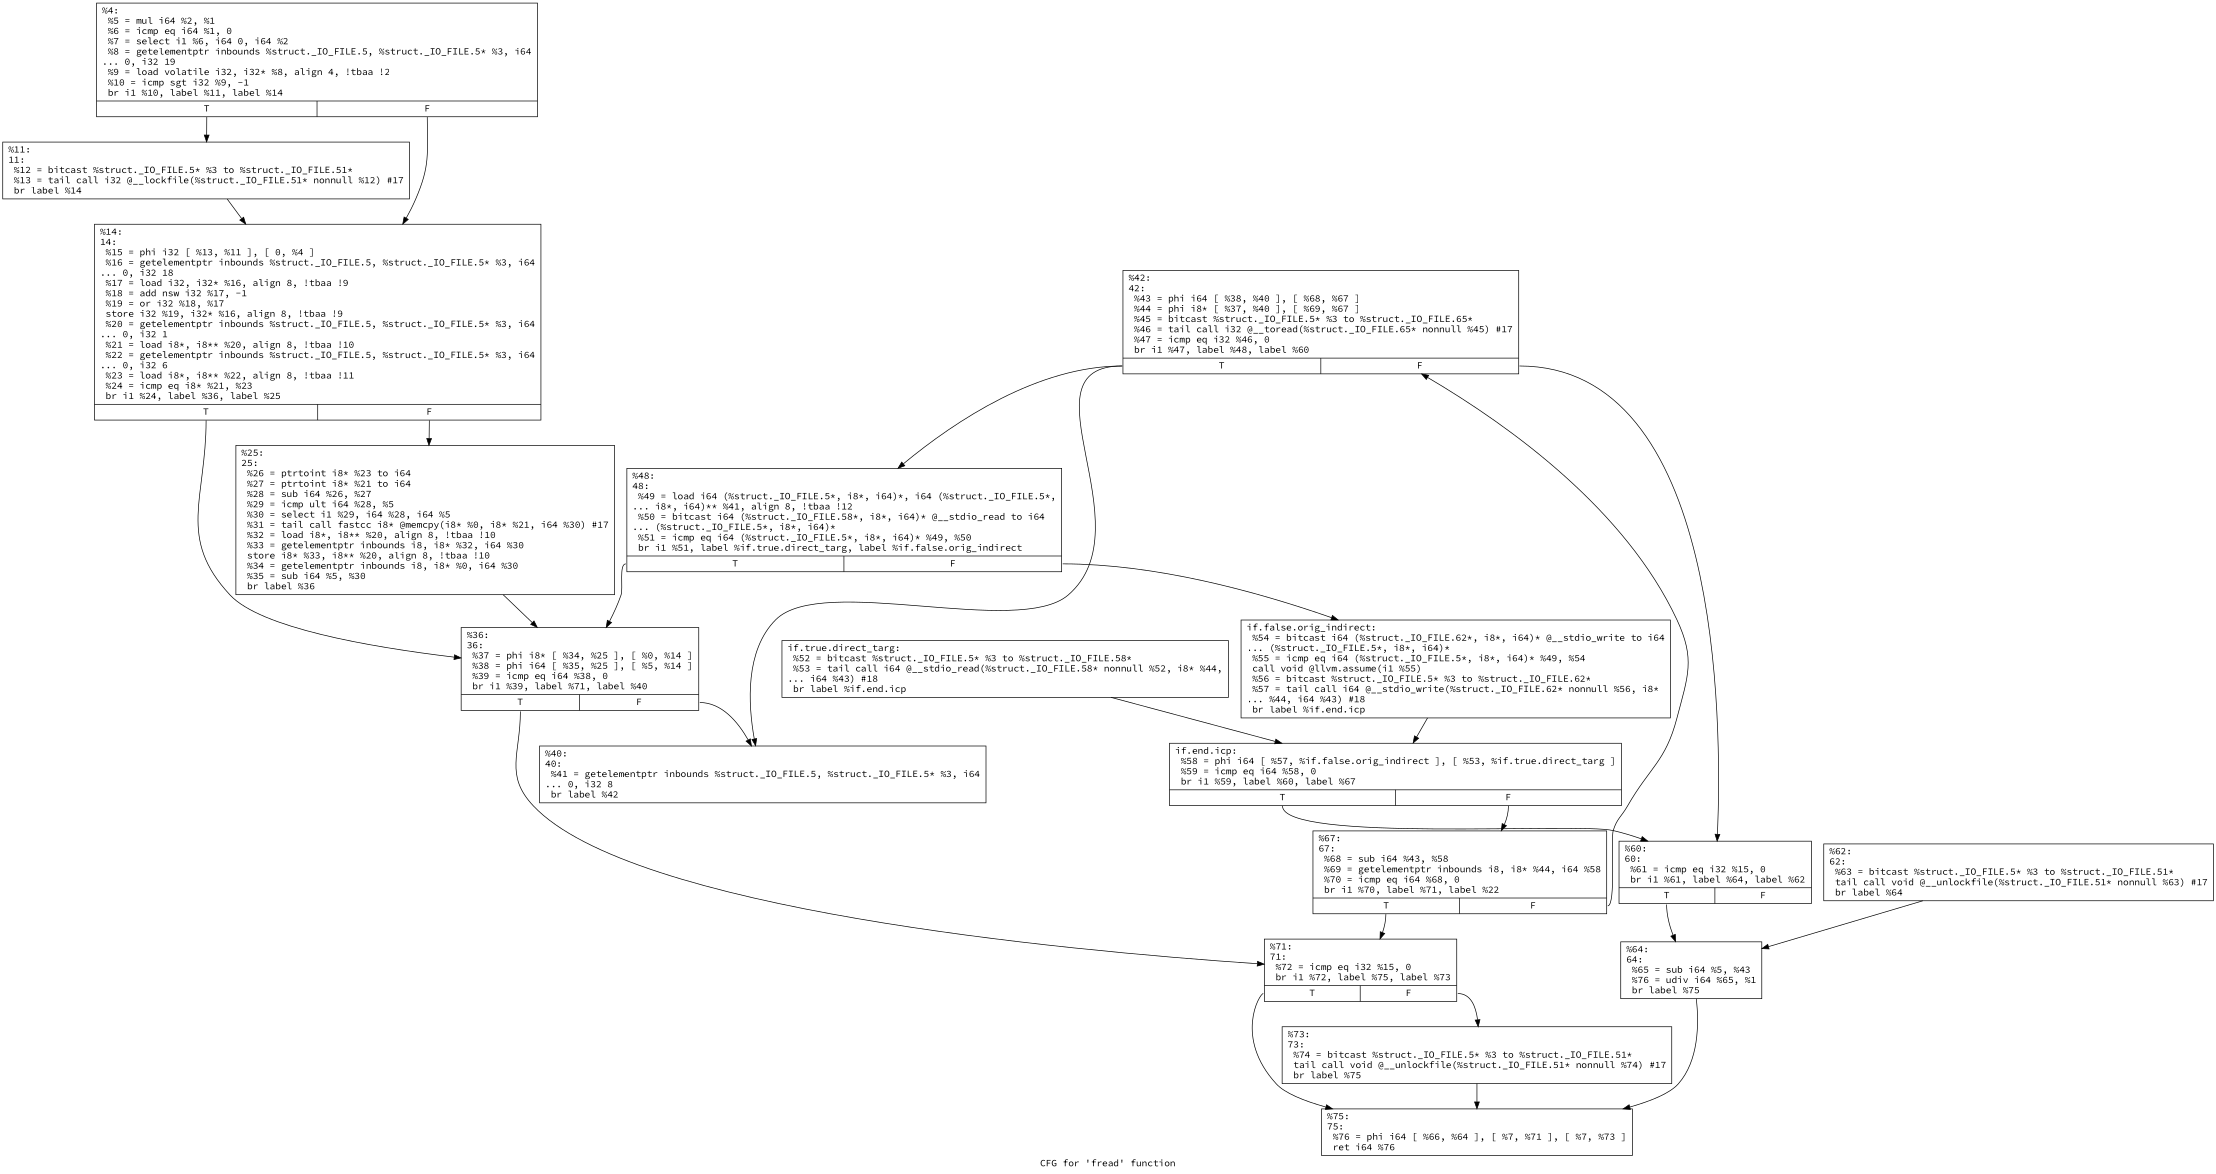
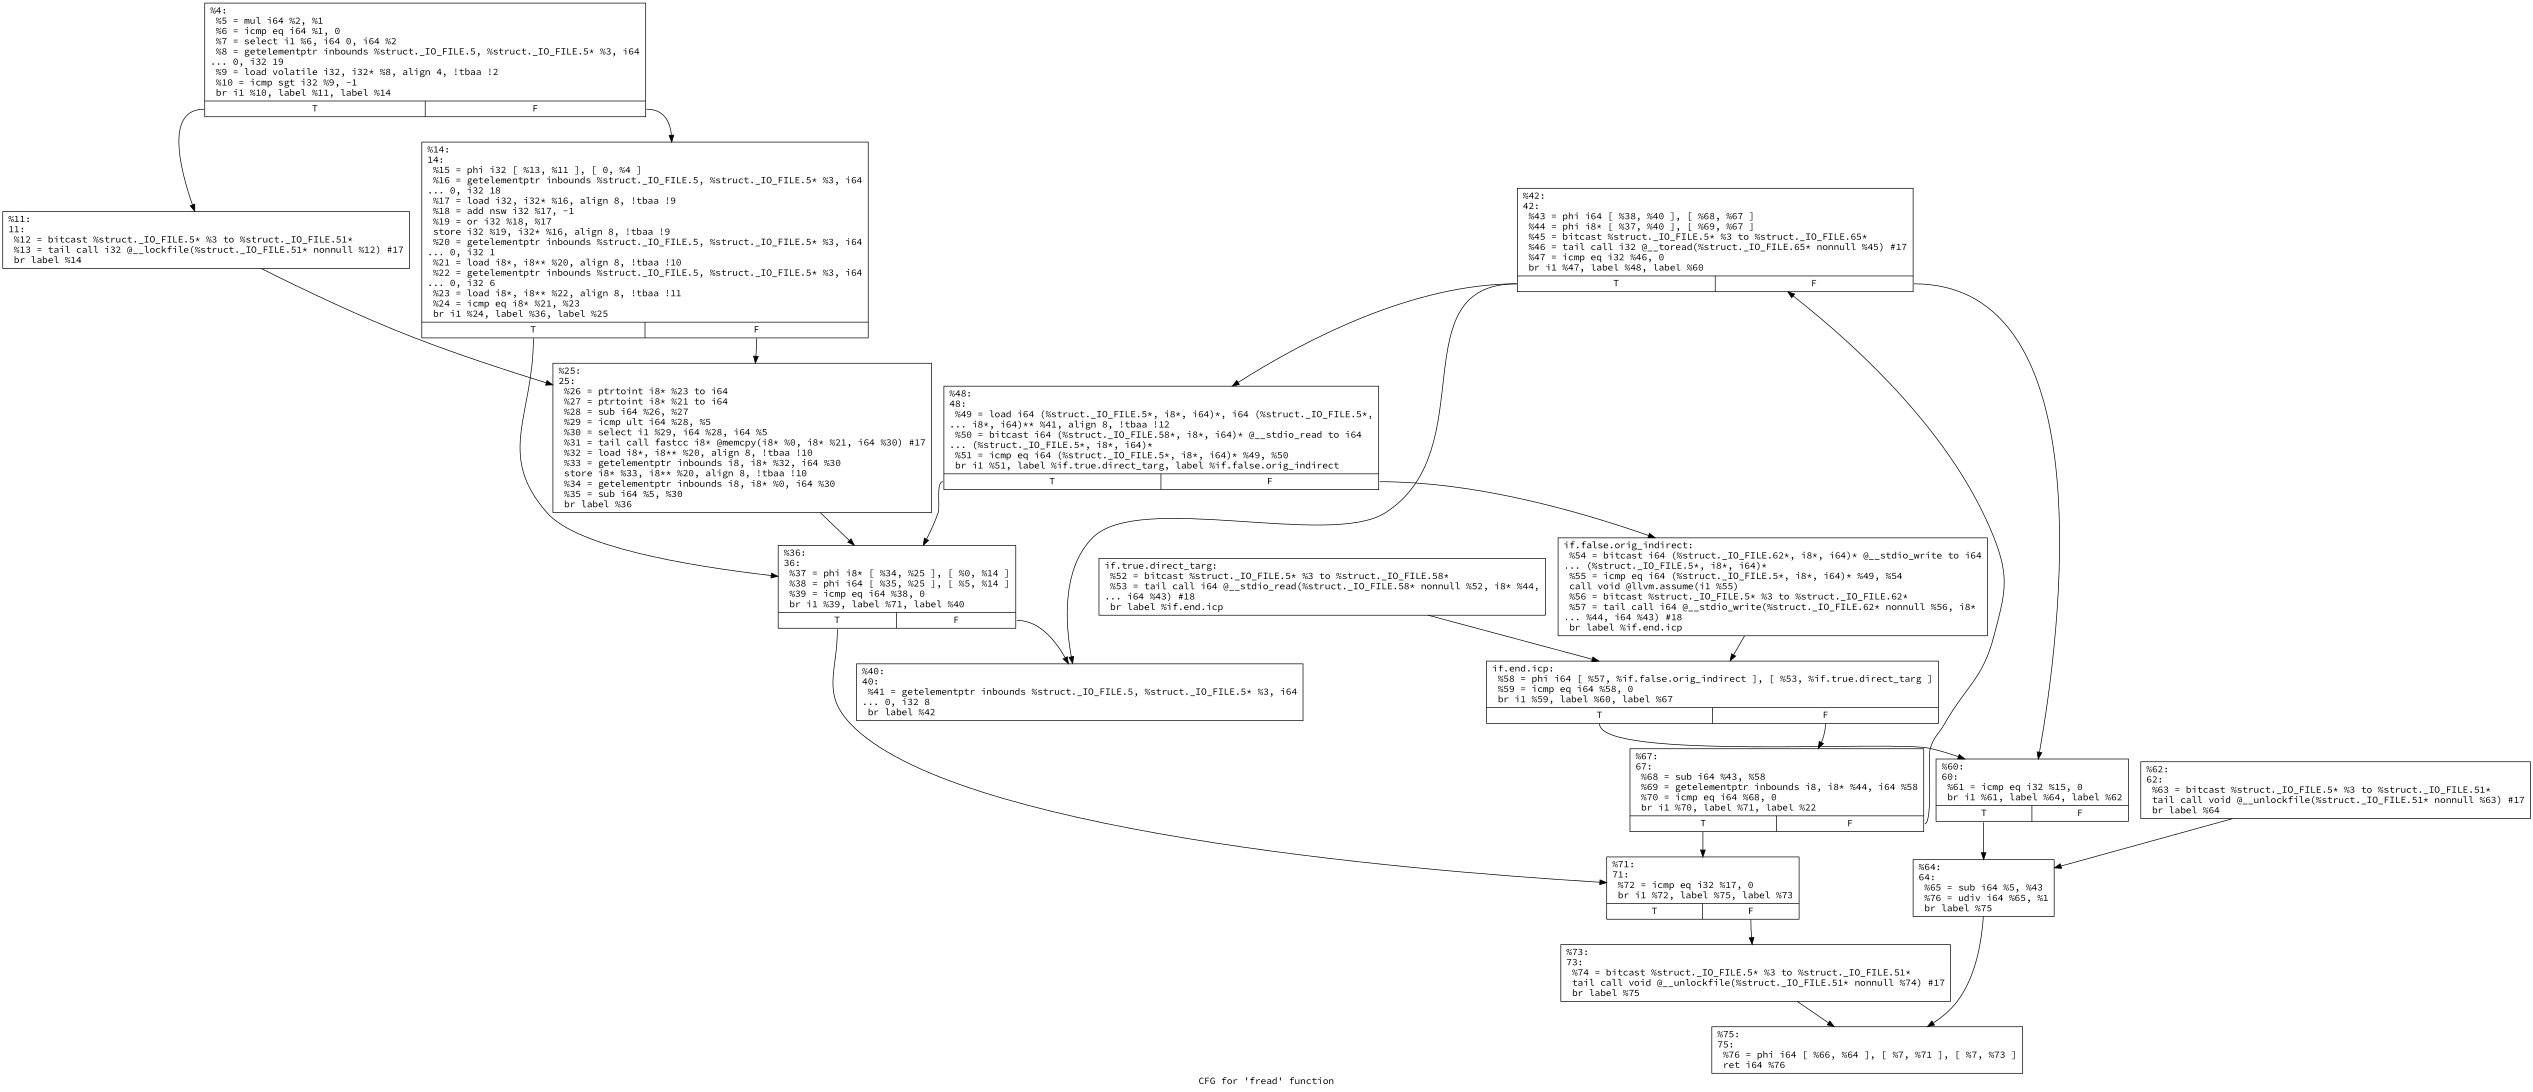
edge "%11:" -> "%14:": now "%11:" -> "%25:"
node "%71:": text "%72 = icmp eq i32 %15, 0" -> "%72 = icmp eq i32 %17, 0"
edge "%71:" -> "%75:": removed
